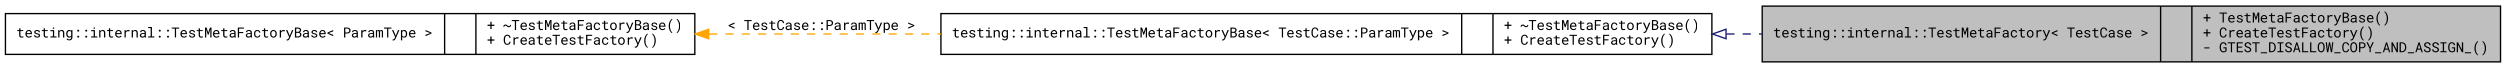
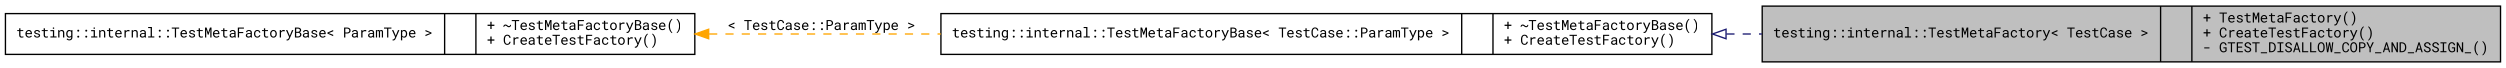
node "testing::internal::TestMetaFactory< TestCase >": text "+ TestMetaFactoryBase()" -> "+ TestMetaFactory()"
